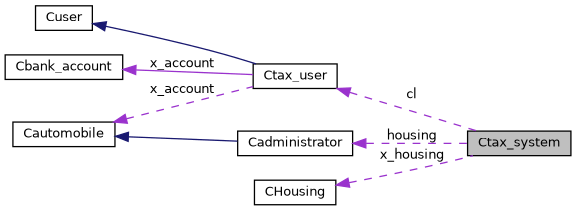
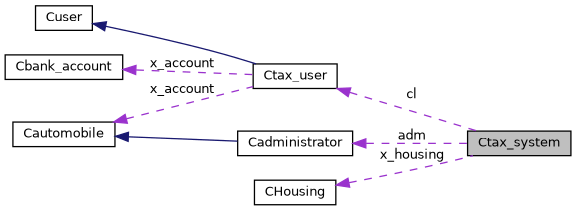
edge "Ctax_user" -> "Cbank_account": style solid -> dashed
edge "Ctax_system" -> "Cadministrator": label " housing" -> " adm"
